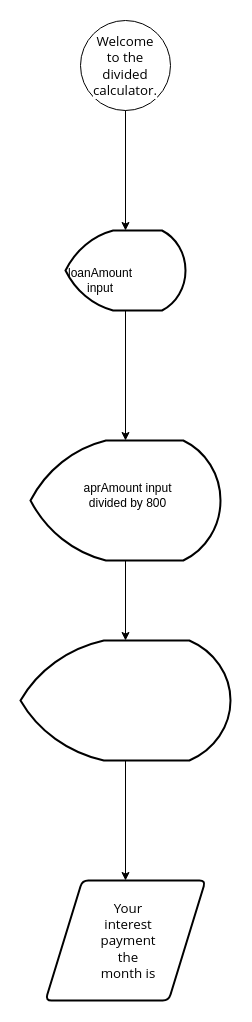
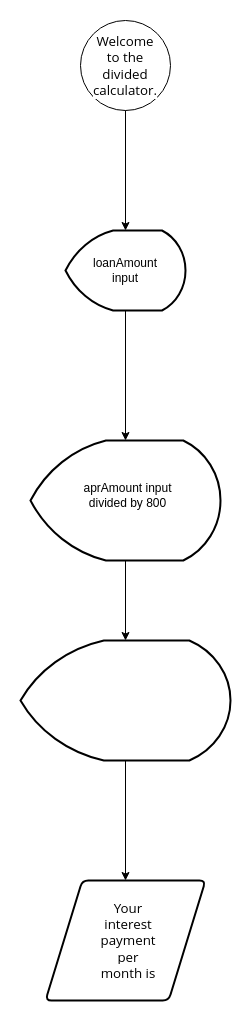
node "loanAmount input": moved (101, 281) -> (126, 271)
node "Your interest payment the month is": label "Your interest payment the month is" -> "Your interest payment per month is"
